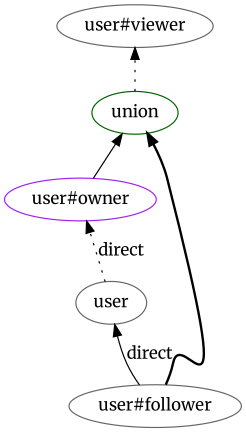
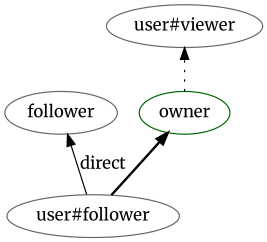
node "union": label "union" -> "owner"
node "user#owner": removed
node "user": label "user" -> "follower"
